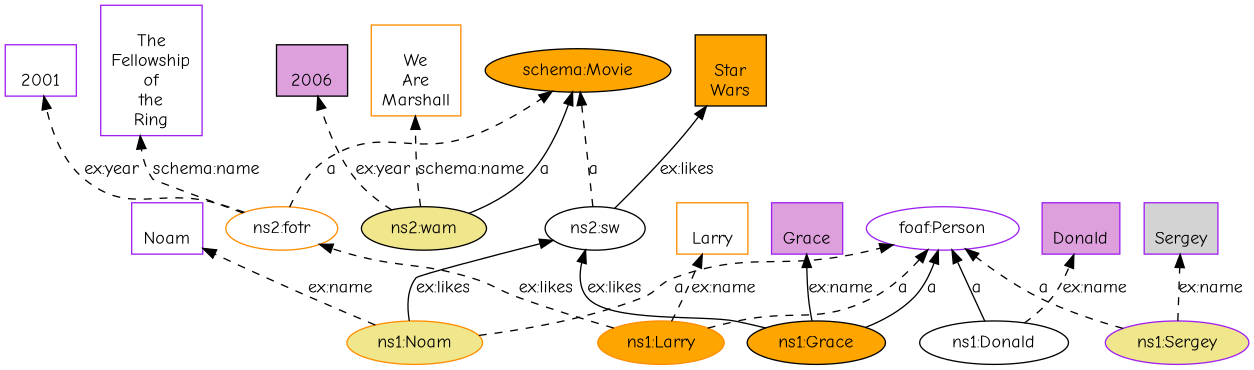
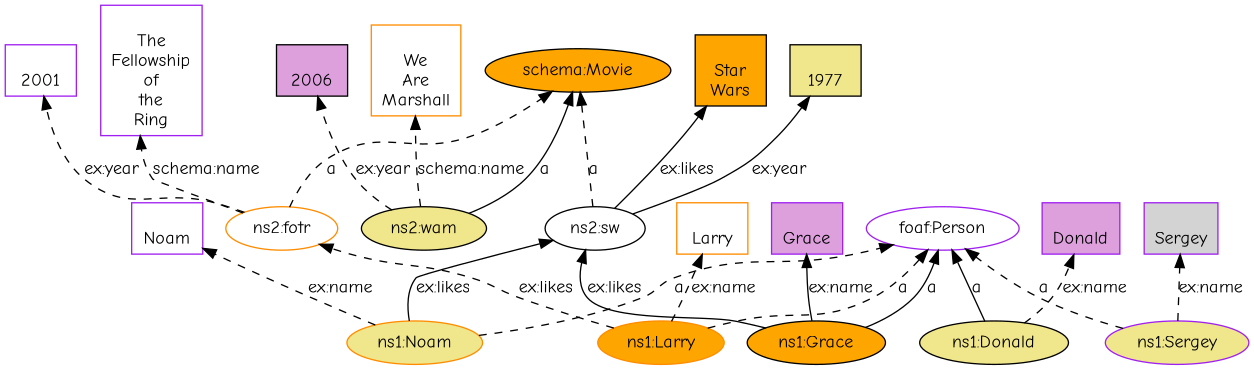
node "1977": added
node "ns1:Donald": fillcolor white -> khaki
